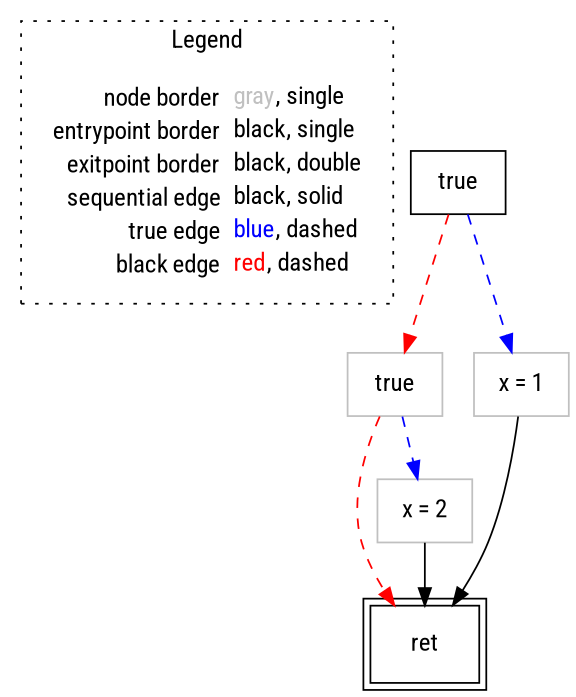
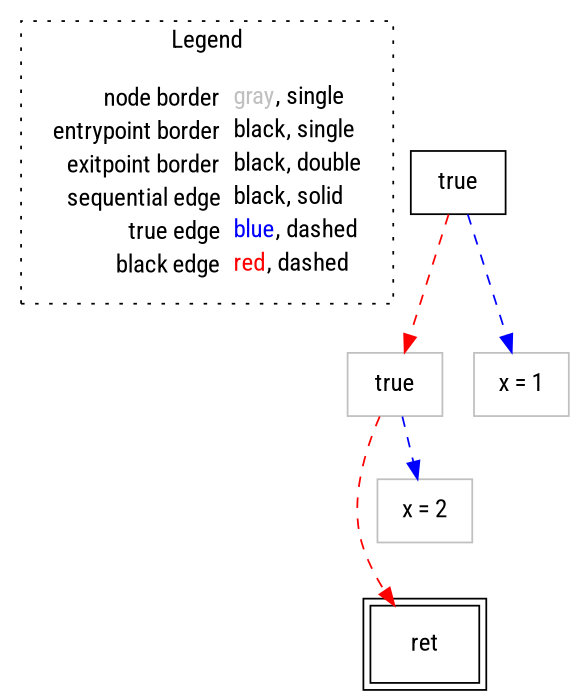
edge "x = 1" -> "ret": removed
edge "x = 2" -> "ret": removed
